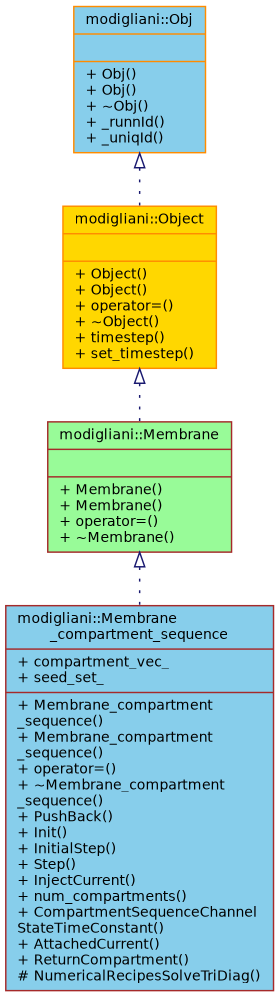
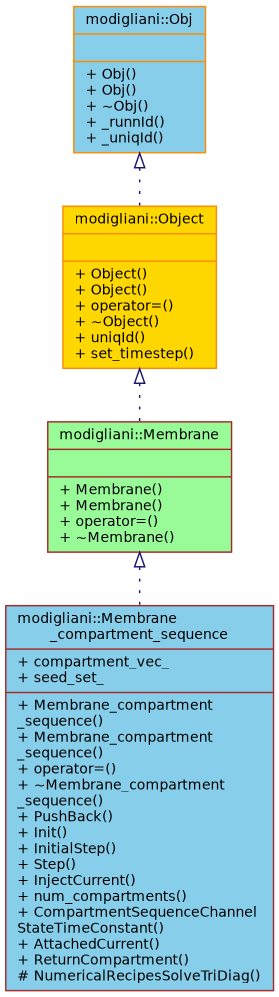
node "modigliani::Object": text "+ timestep()" -> "+ uniqId()"
